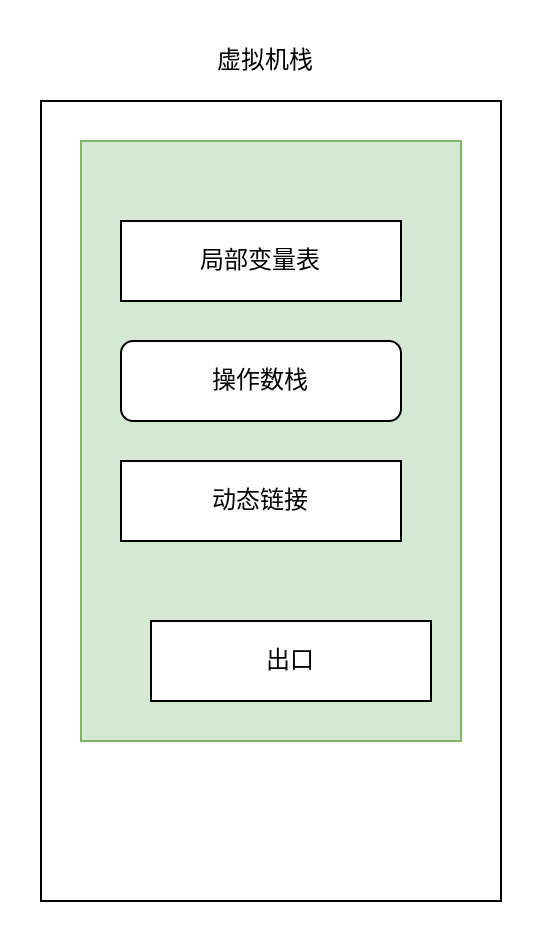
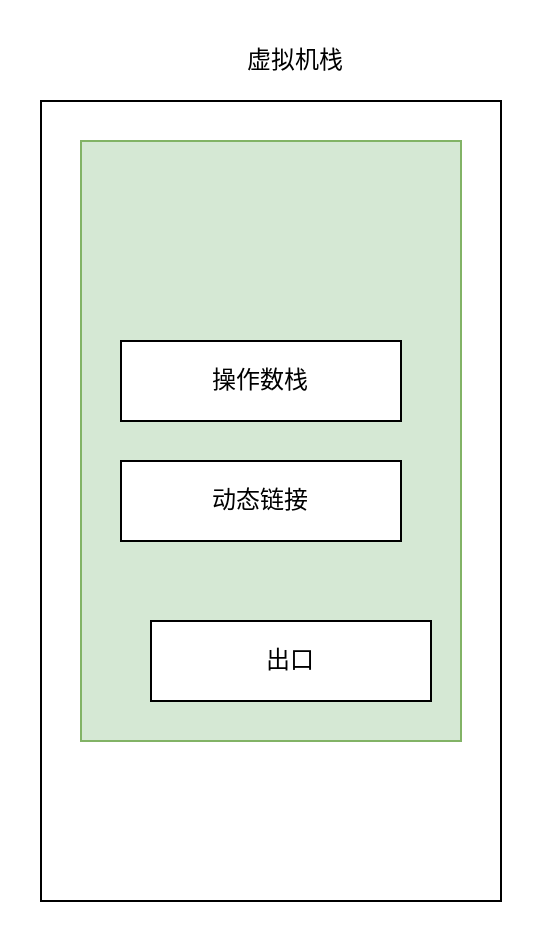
node "虚拟机栈": moved (266, 61) -> (296, 61)
node "局部变量表": removed
node "操作数栈": shape rounded rectangle -> rectangle
